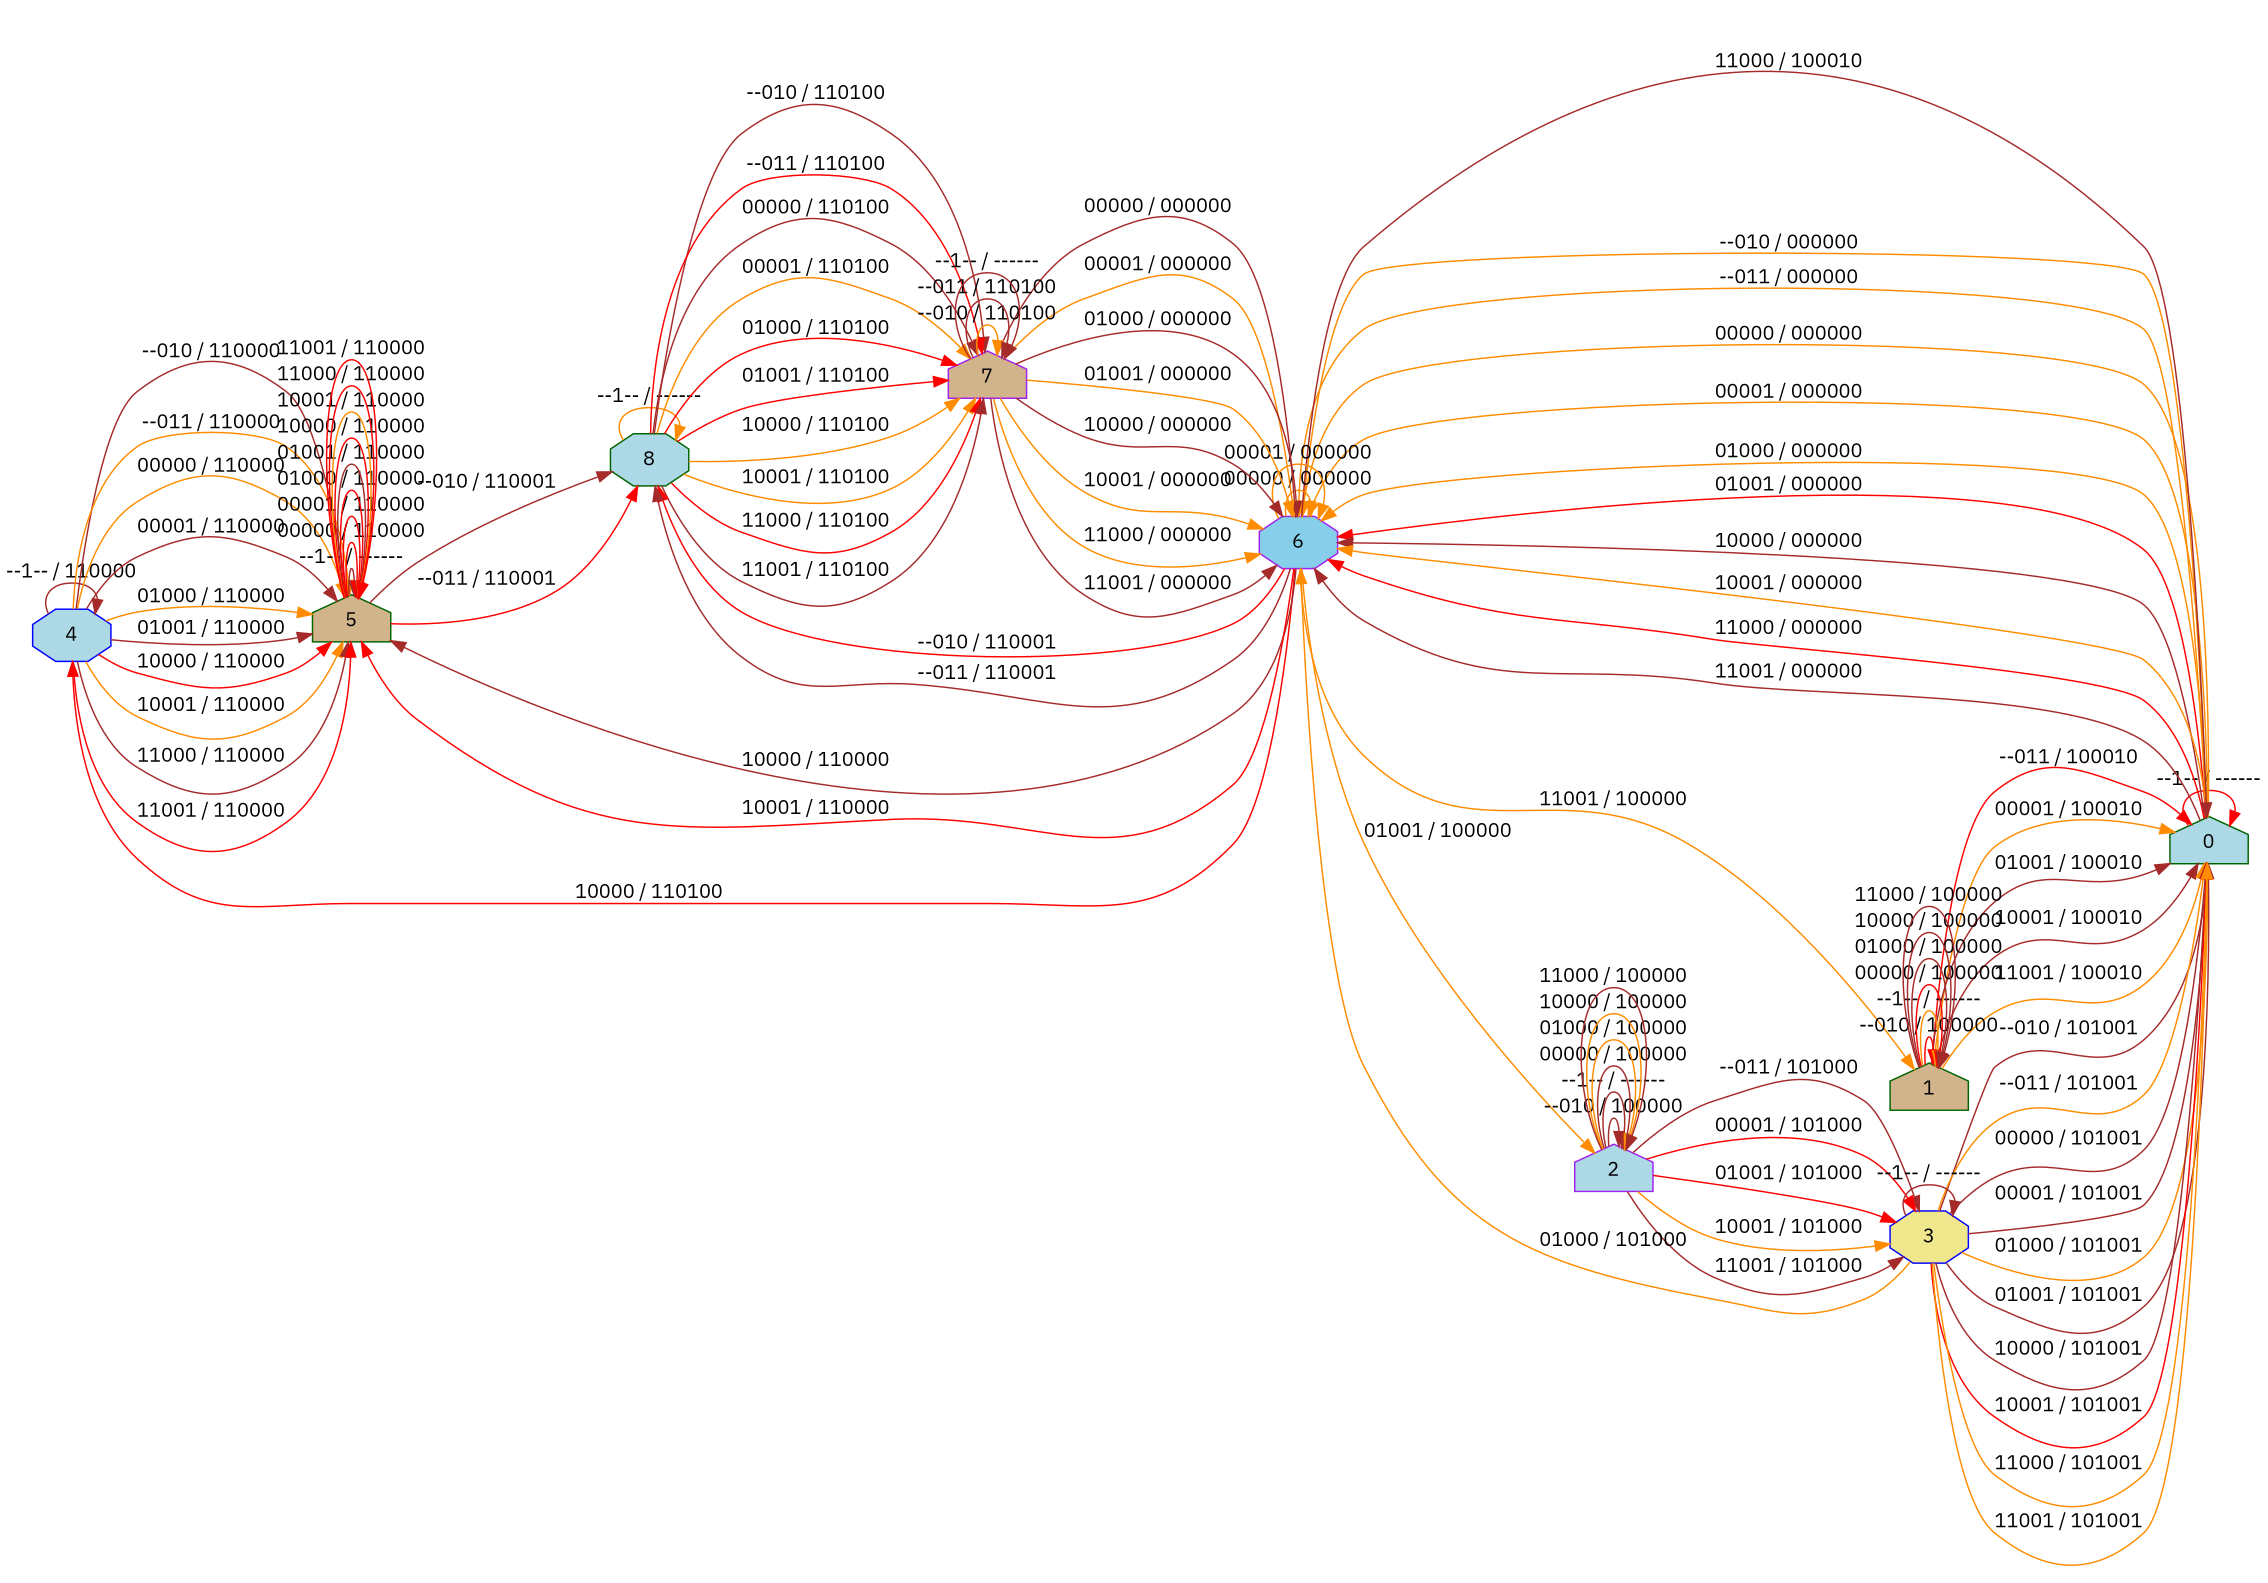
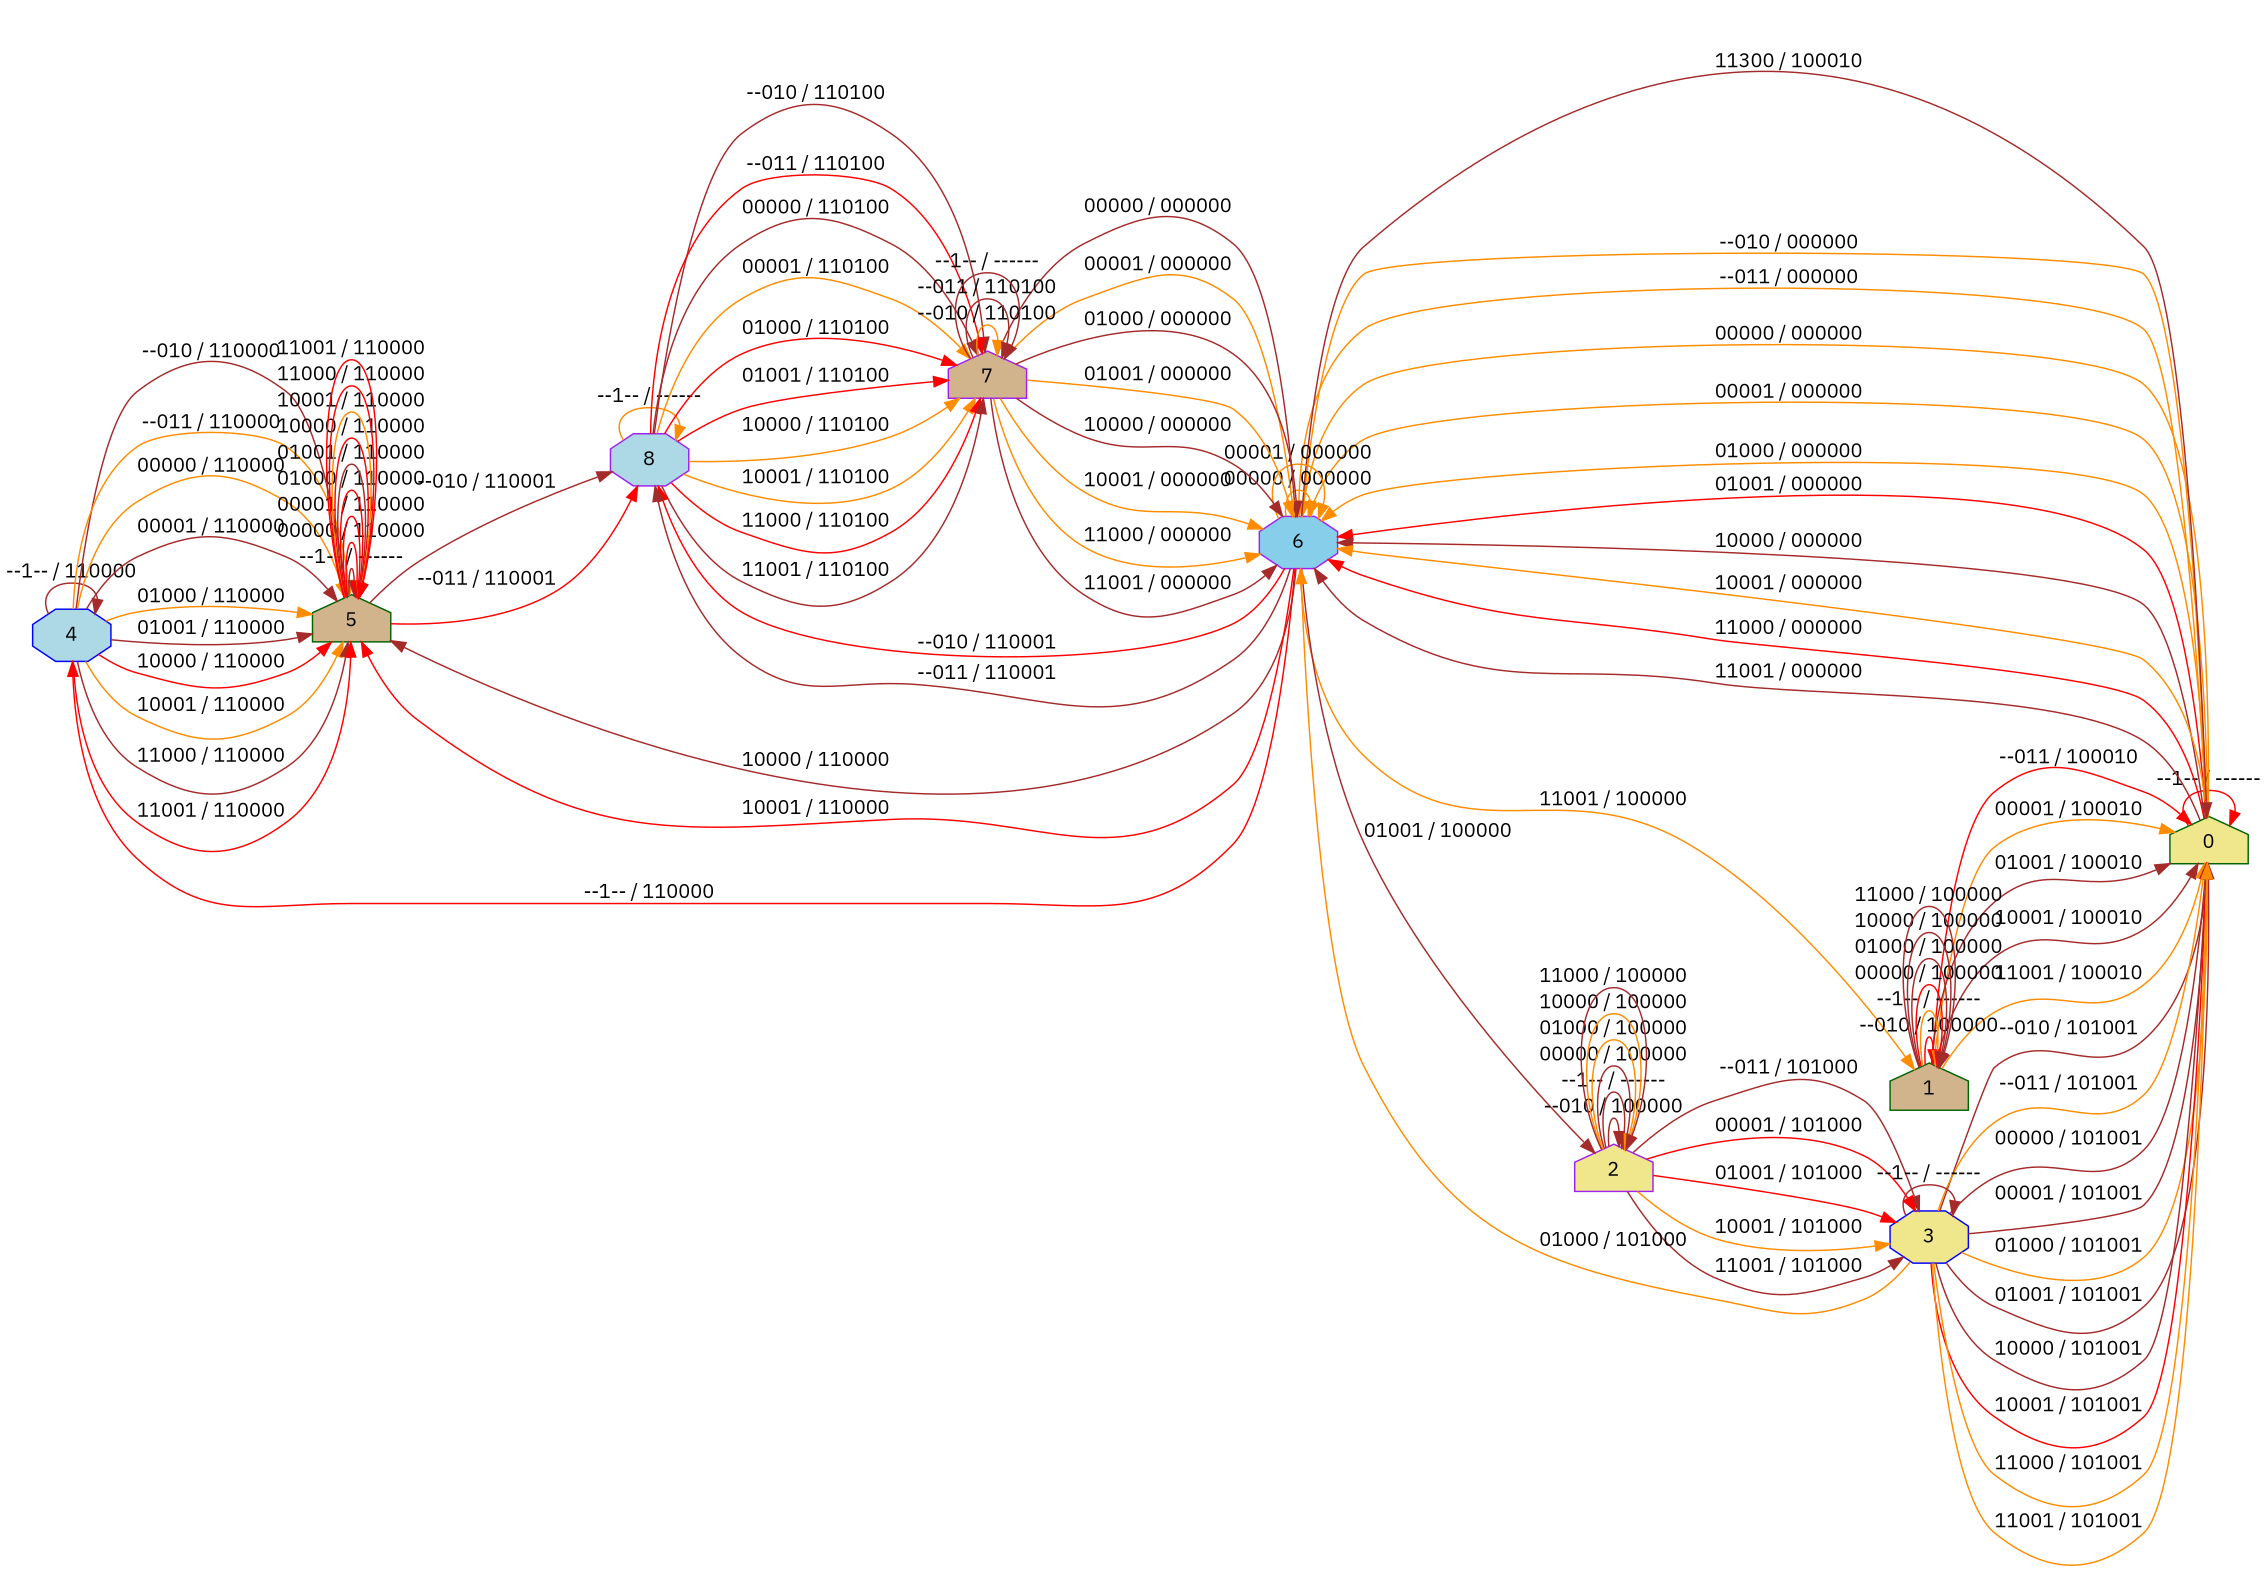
edge "6" -> "0": label "11000 / 100010" -> "11300 / 100010"
node "8": color darkgreen -> purple
node "0": fillcolor lightblue -> khaki
edge "6" -> "2": color darkorange -> brown
edge "6" -> "4": label "10000 / 110100" -> "--1-- / 110000"
node "2": fillcolor lightblue -> khaki
